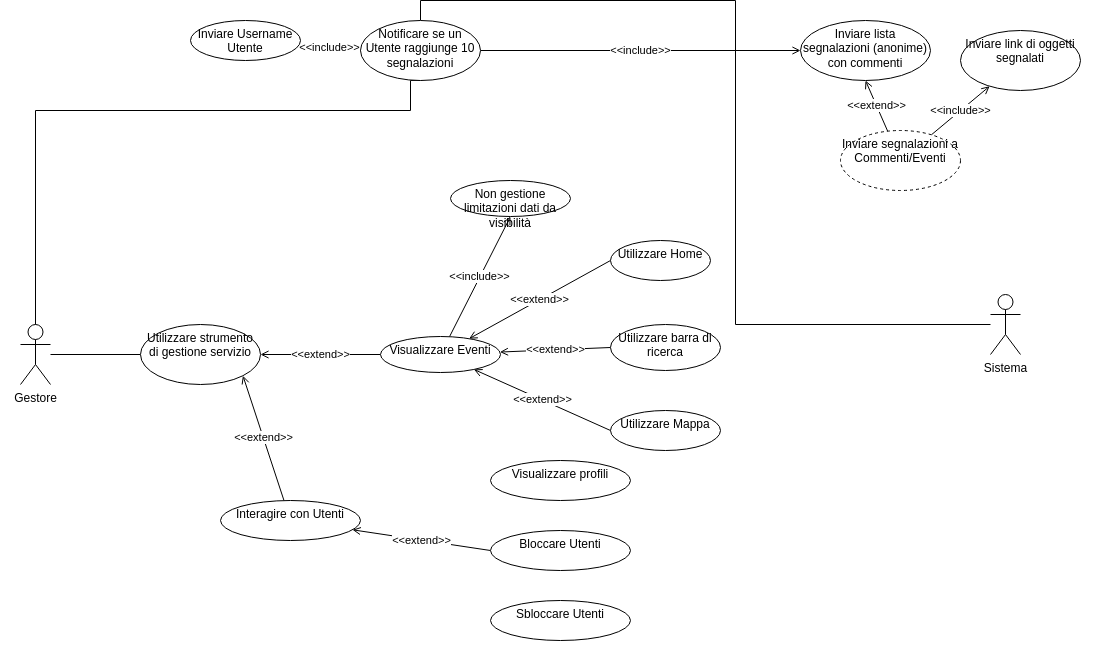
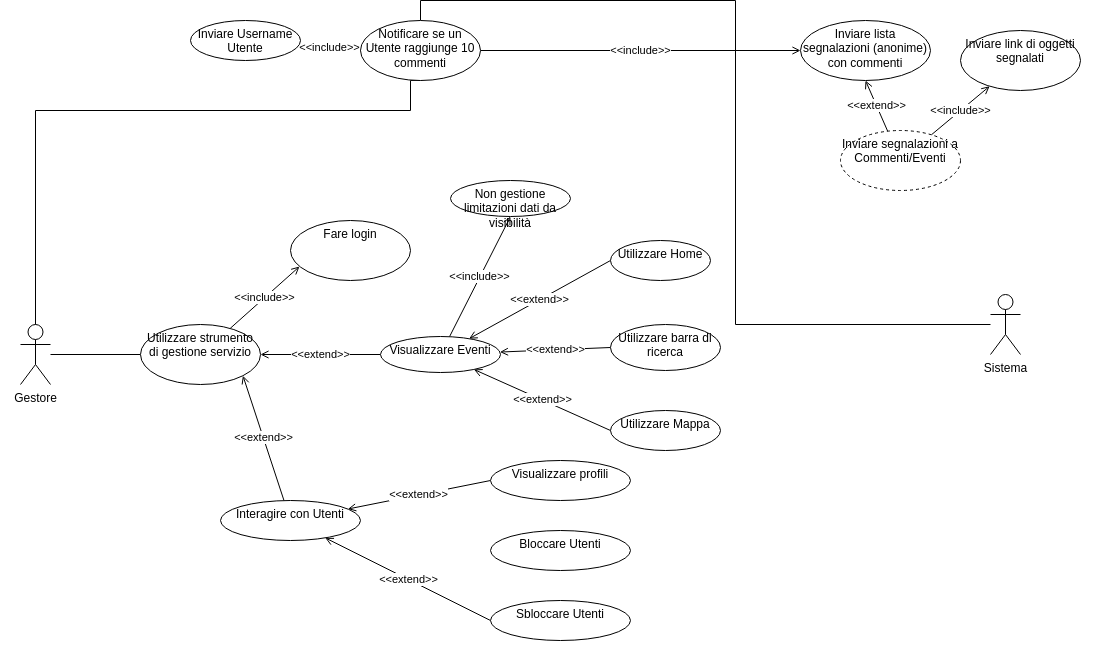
node "Notificare se un Utente raggiunge 10 segnalazioni": label "Notificare se un Utente raggiunge 10 segnalazioni" -> "Notificare se un Utente raggiunge 10 commenti"
node "Fare login": added
edge "Utilizzare strumento di gestione servizio" -> "Fare login": added, label "<<include>>"
edge "Visualizzare profili" -> "Interagire con Utenti": added, label "<<extend>>"
edge "Bloccare Utenti" -> "Interagire con Utenti": removed, label "<<extend>>"
edge "Sbloccare Utenti" -> "Interagire con Utenti": added, label "<<extend>>"
